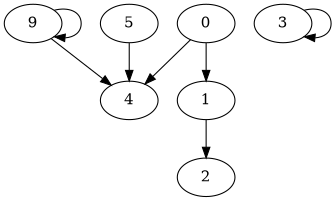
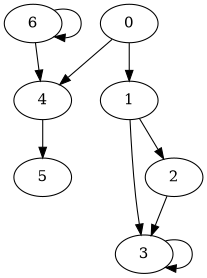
node "9": label "9" -> "6"
edge "5" -> "4": reversed
edge "1" -> "3": added
edge "2" -> "3": added
